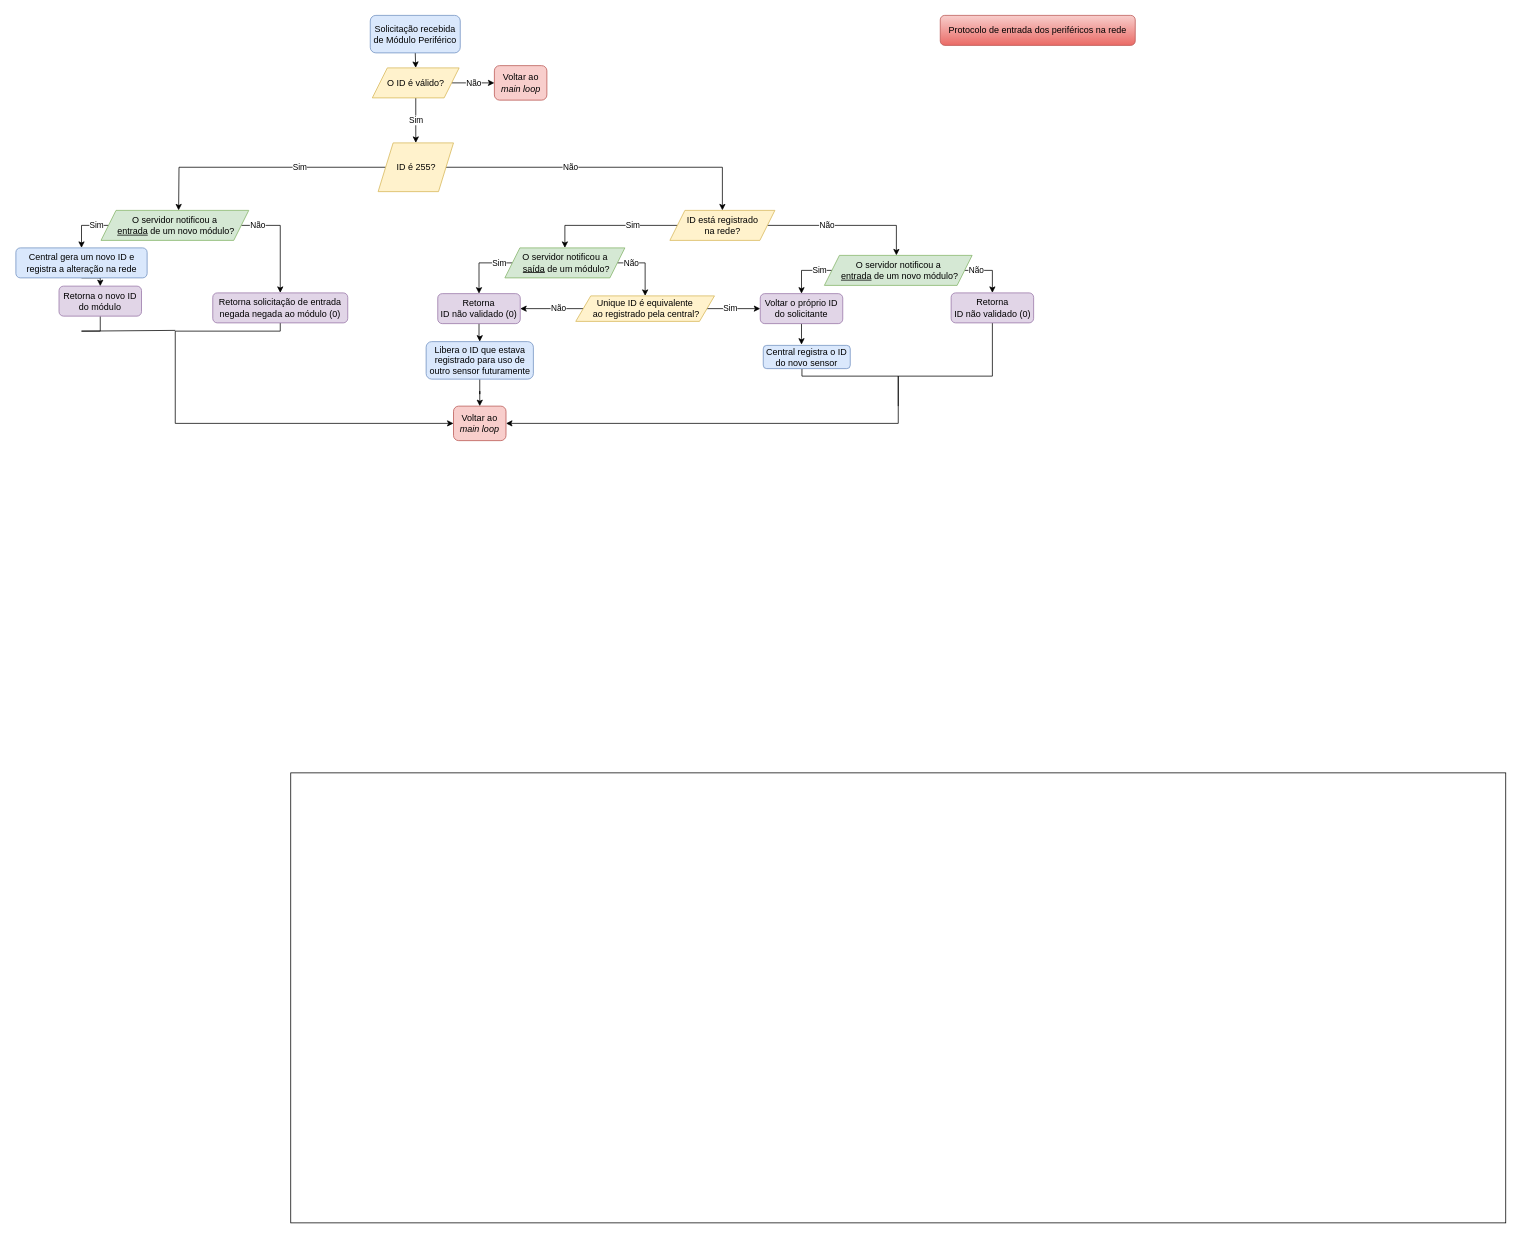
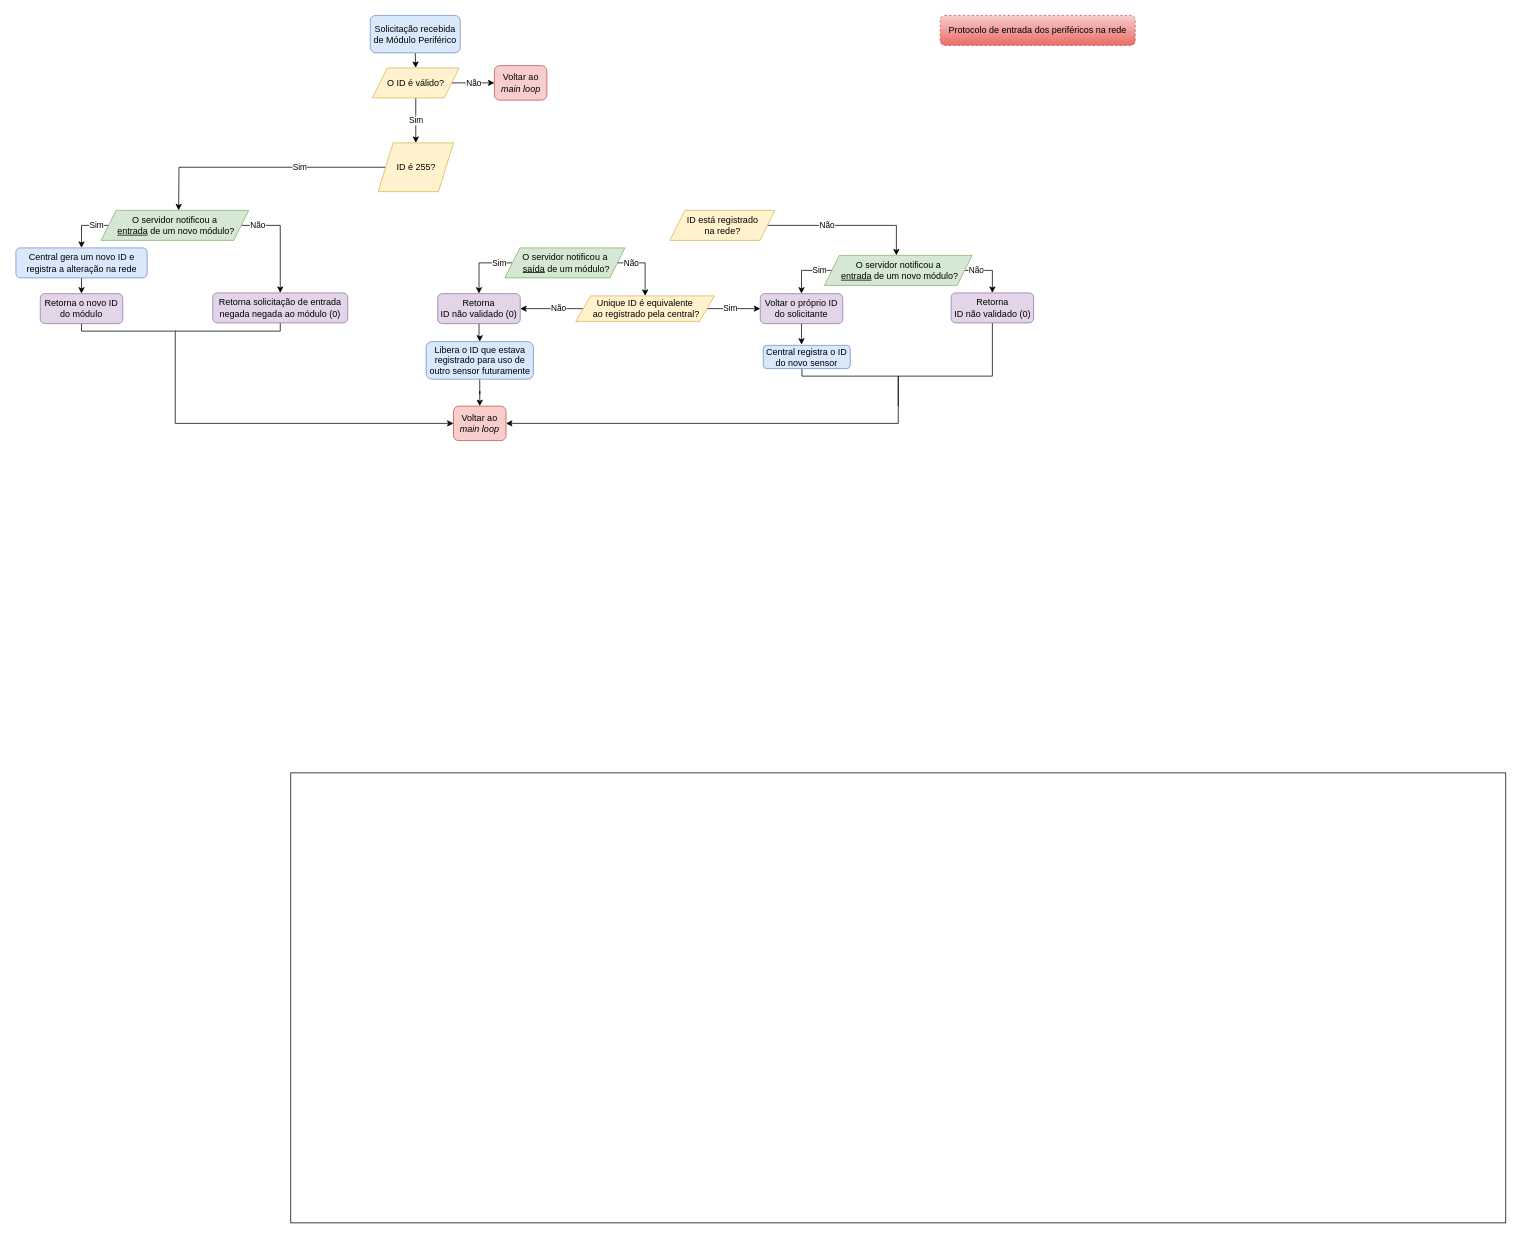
node "Protocolo de entrada dos periféricos na rede": style solid -> dashed
edge "ID é 255?" -> "ID está registrado na rede?": removed, label "Não"
edge "ID está registrado na rede?" -> "O servidor notificou a saída de um módulo?": removed, label "Sim"
node "Retorna o novo ID do módulo": moved (100, 301) -> (81, 309)
